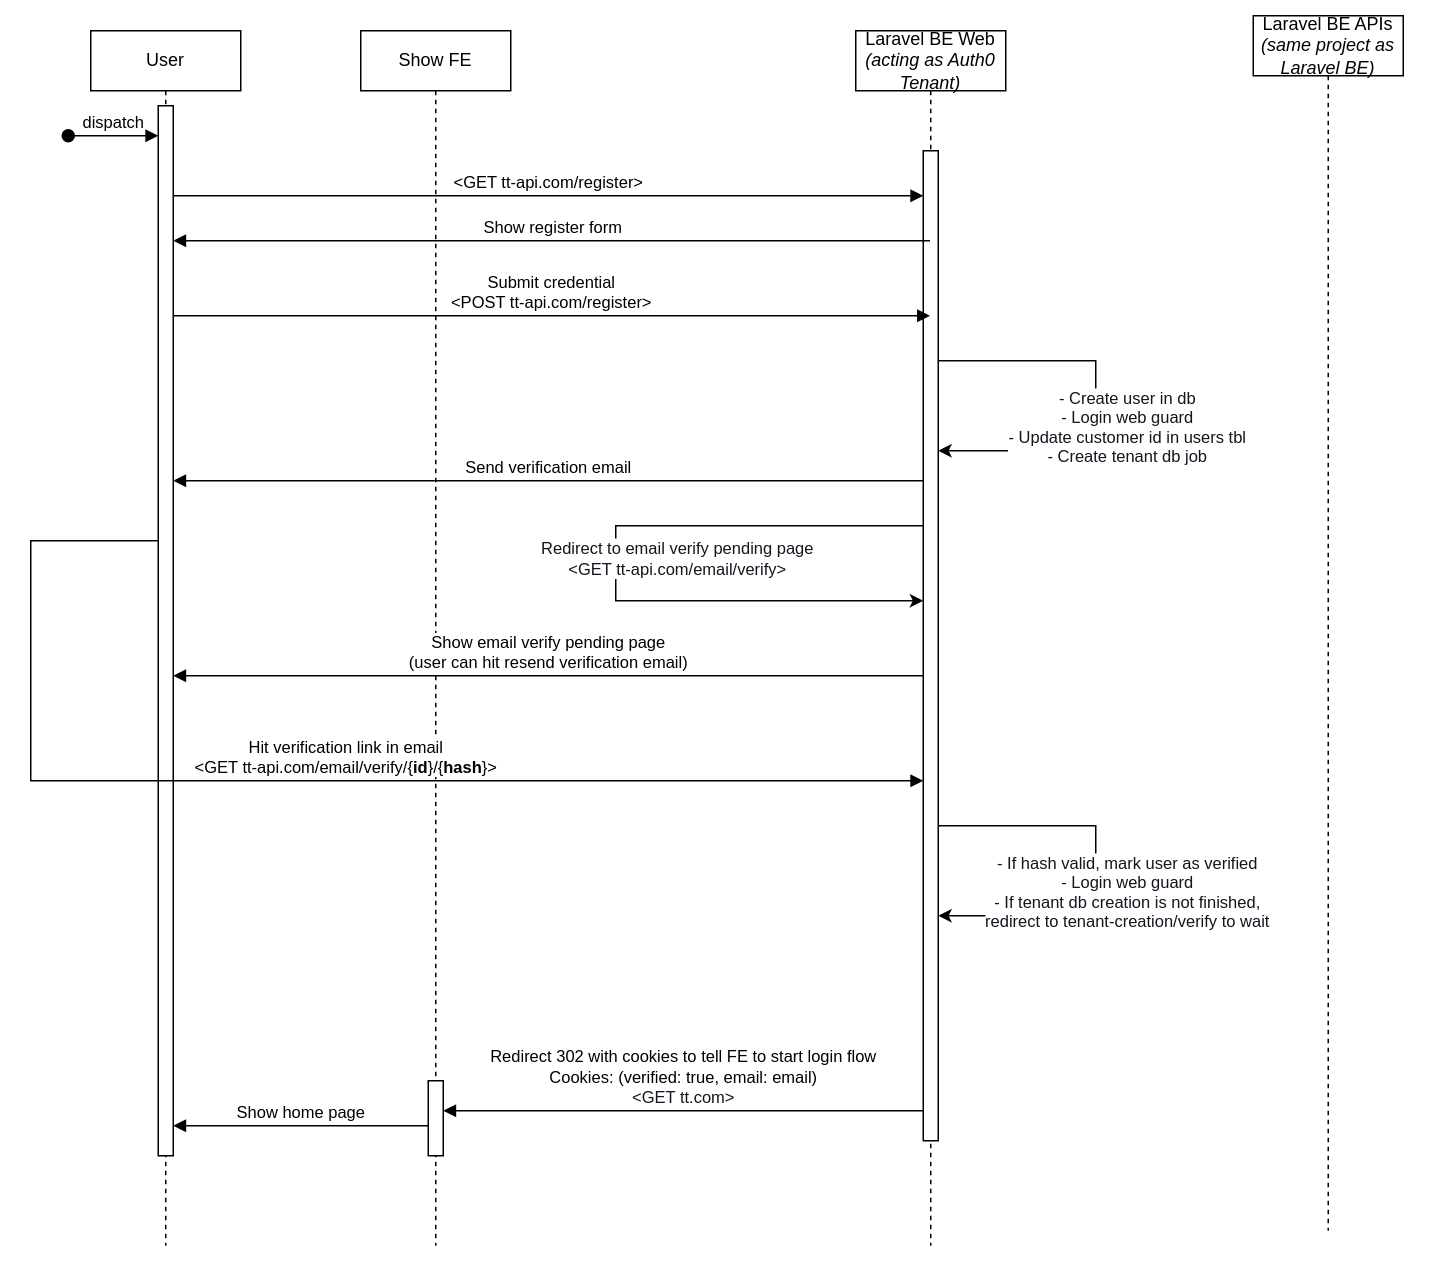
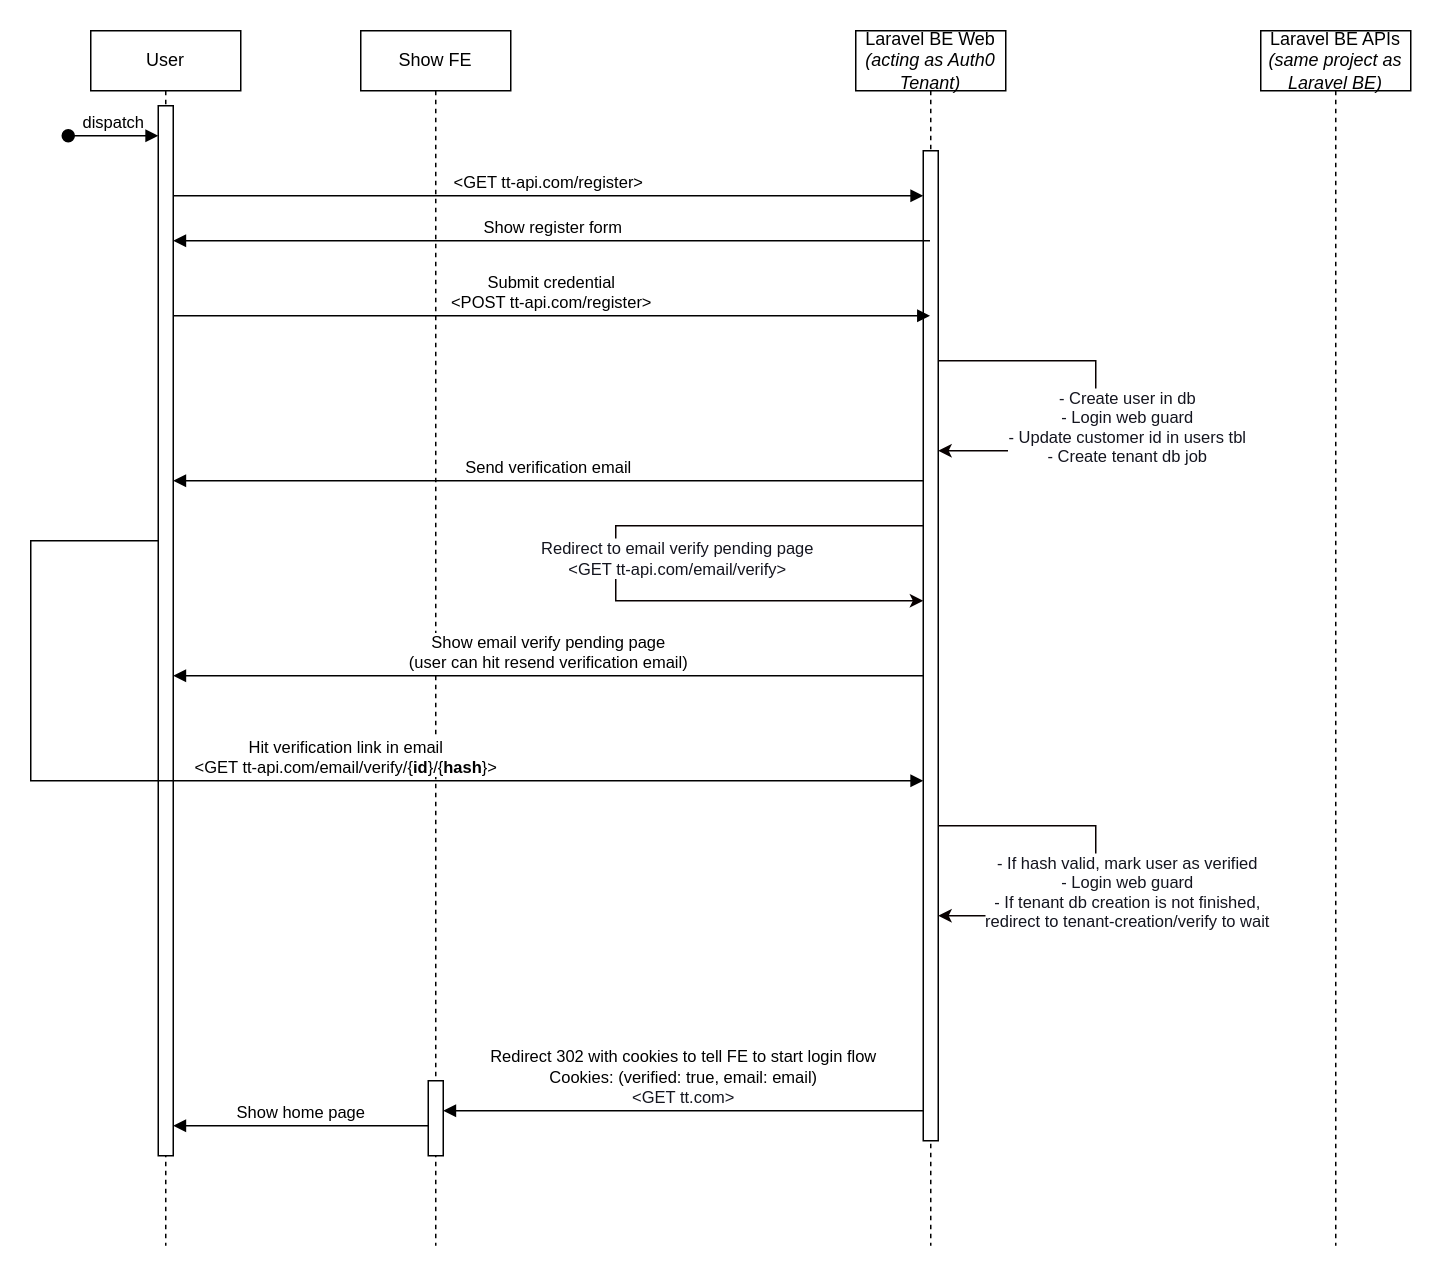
node "Laravel BE APIs (same project as Laravel BE)": moved (1328, 623) -> (1336, 638)
